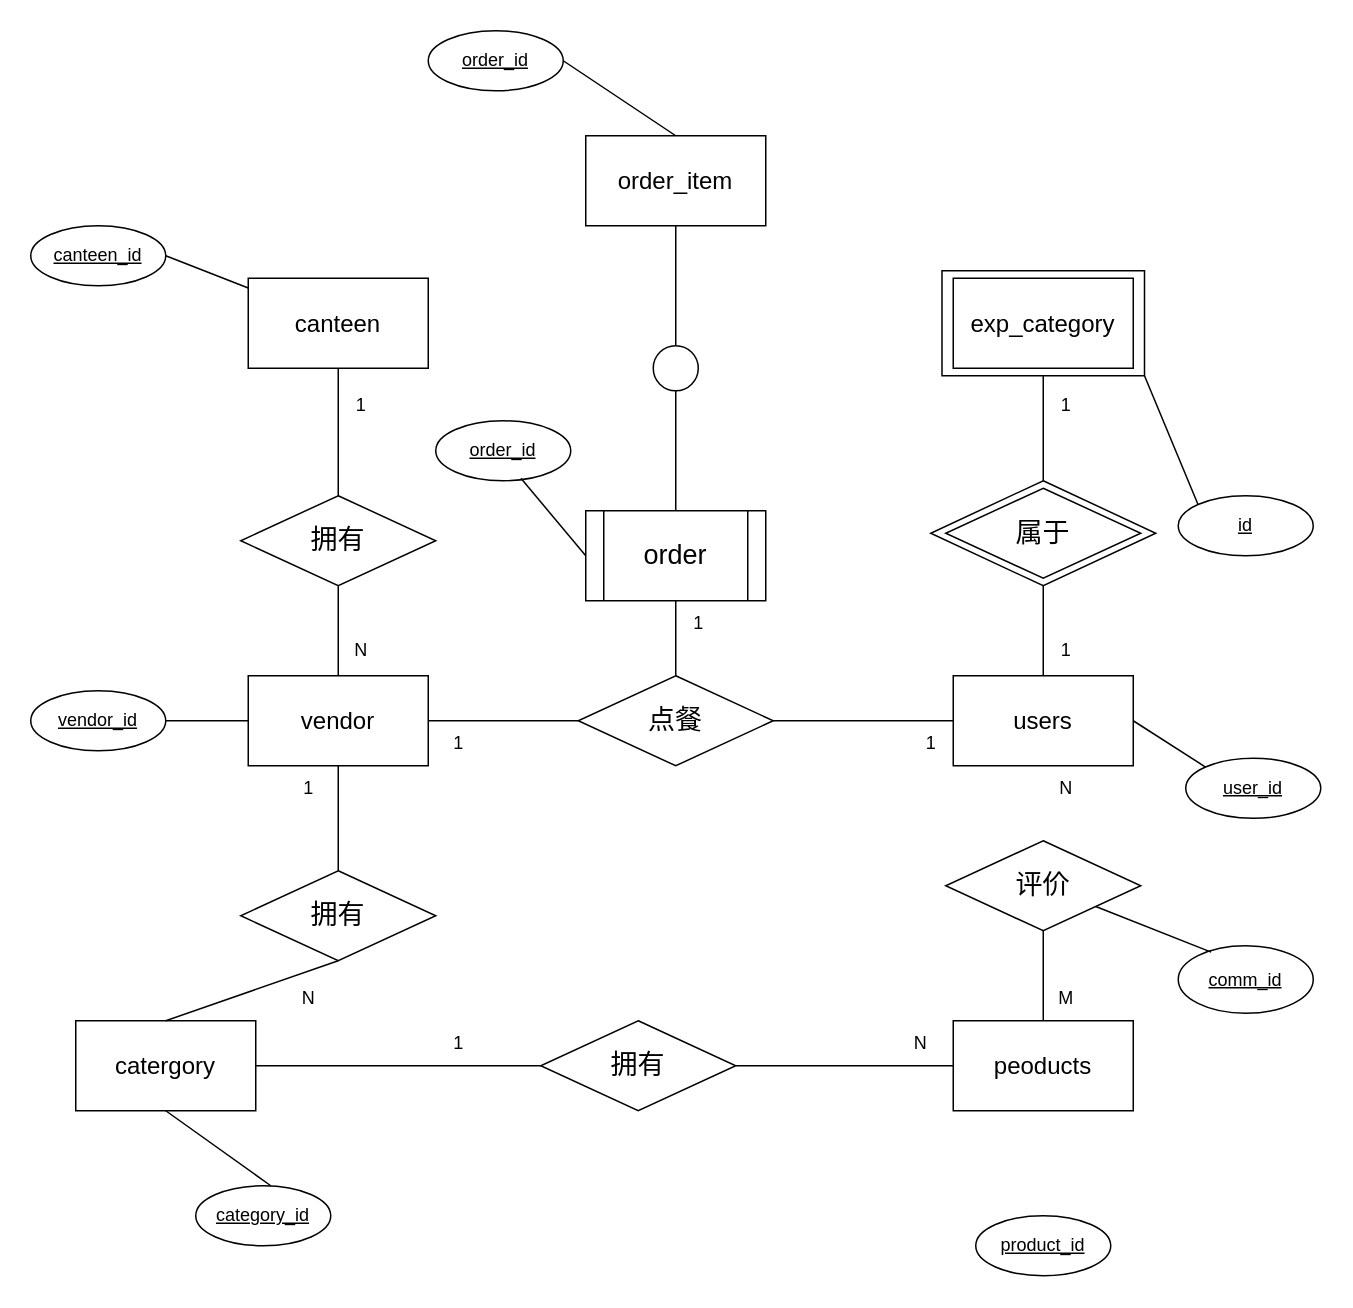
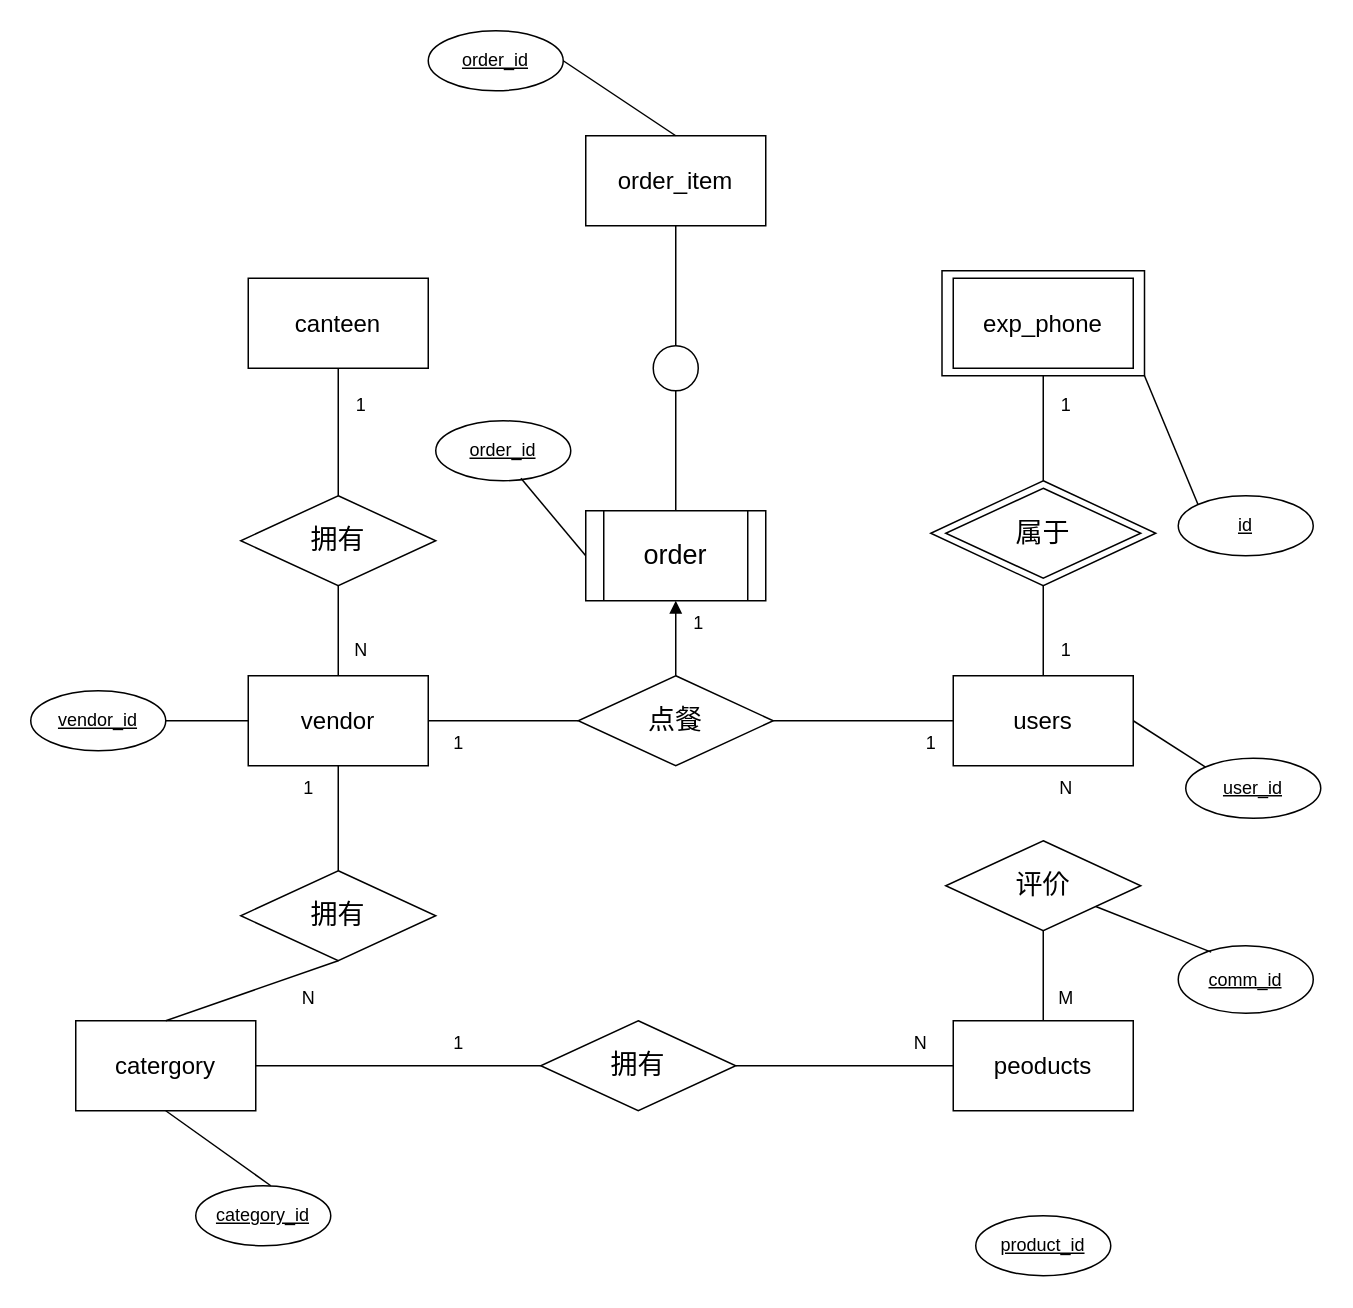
node "canteen_id": removed
edge "canteen_id" -- "canteen": removed
node "exp_category": label "exp_category" -> "exp_phone"
edge "order" -- "点餐": arrowhead none -> block
